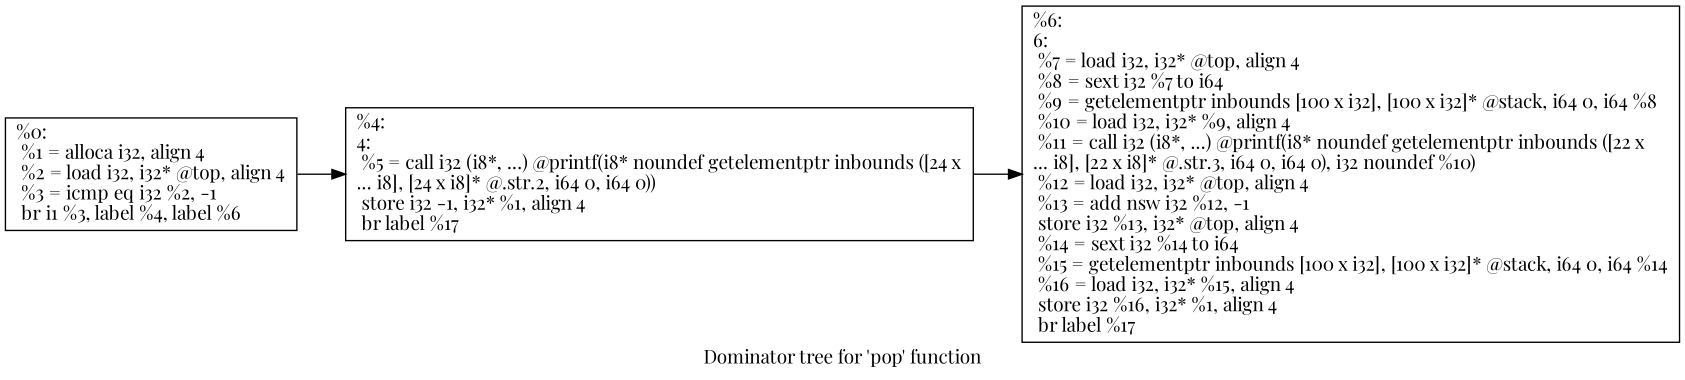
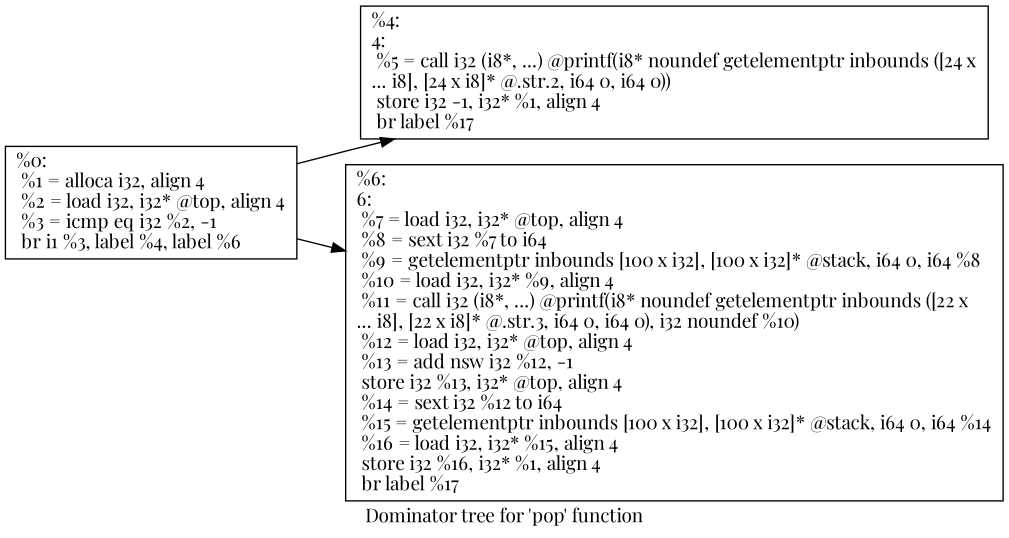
edge "%4:" -> "%6:": now "%0:" -> "%6:"
node "%6:": text "%14 = sext i32 %14 to i64" -> "%14 = sext i32 %12 to i64"
